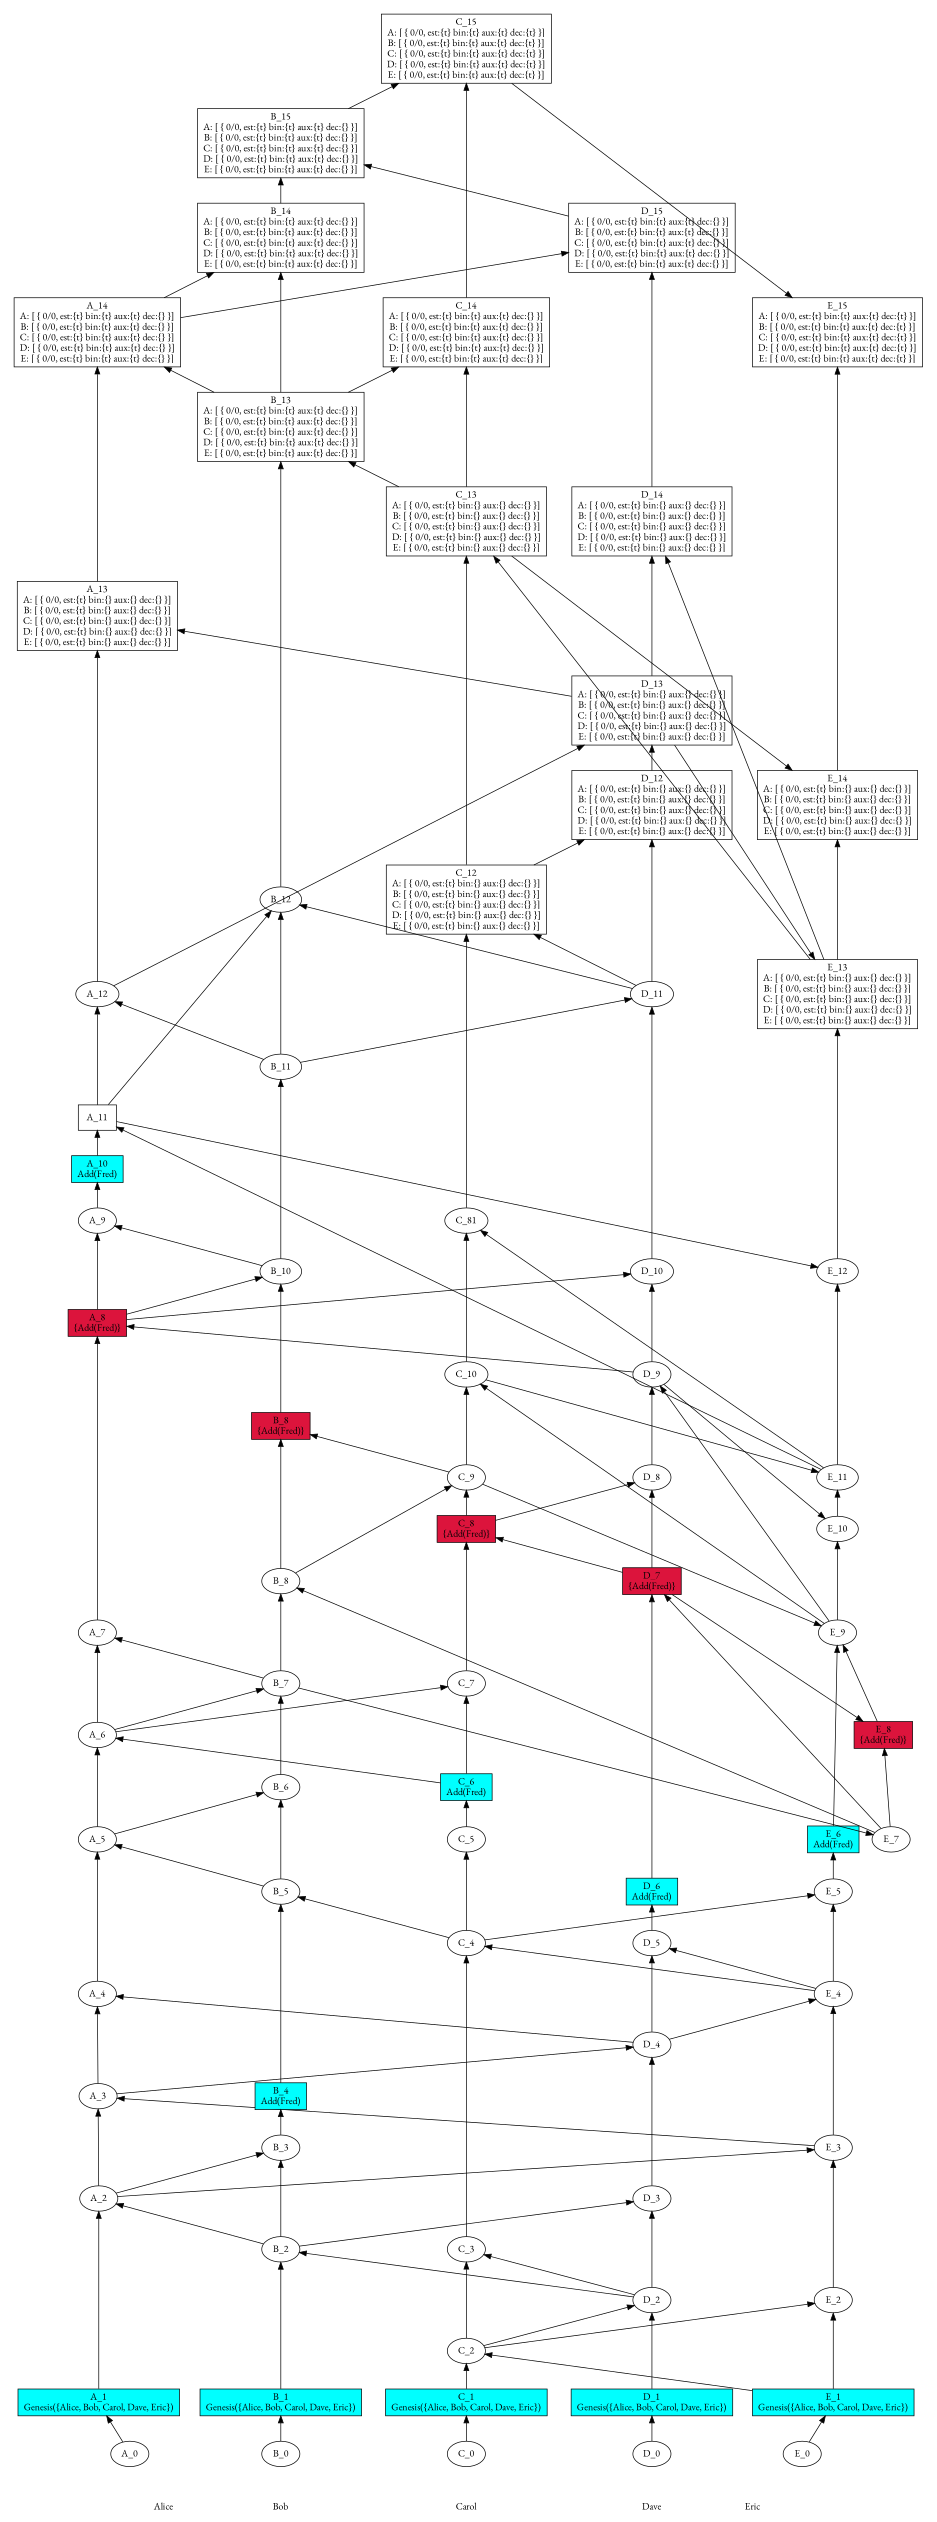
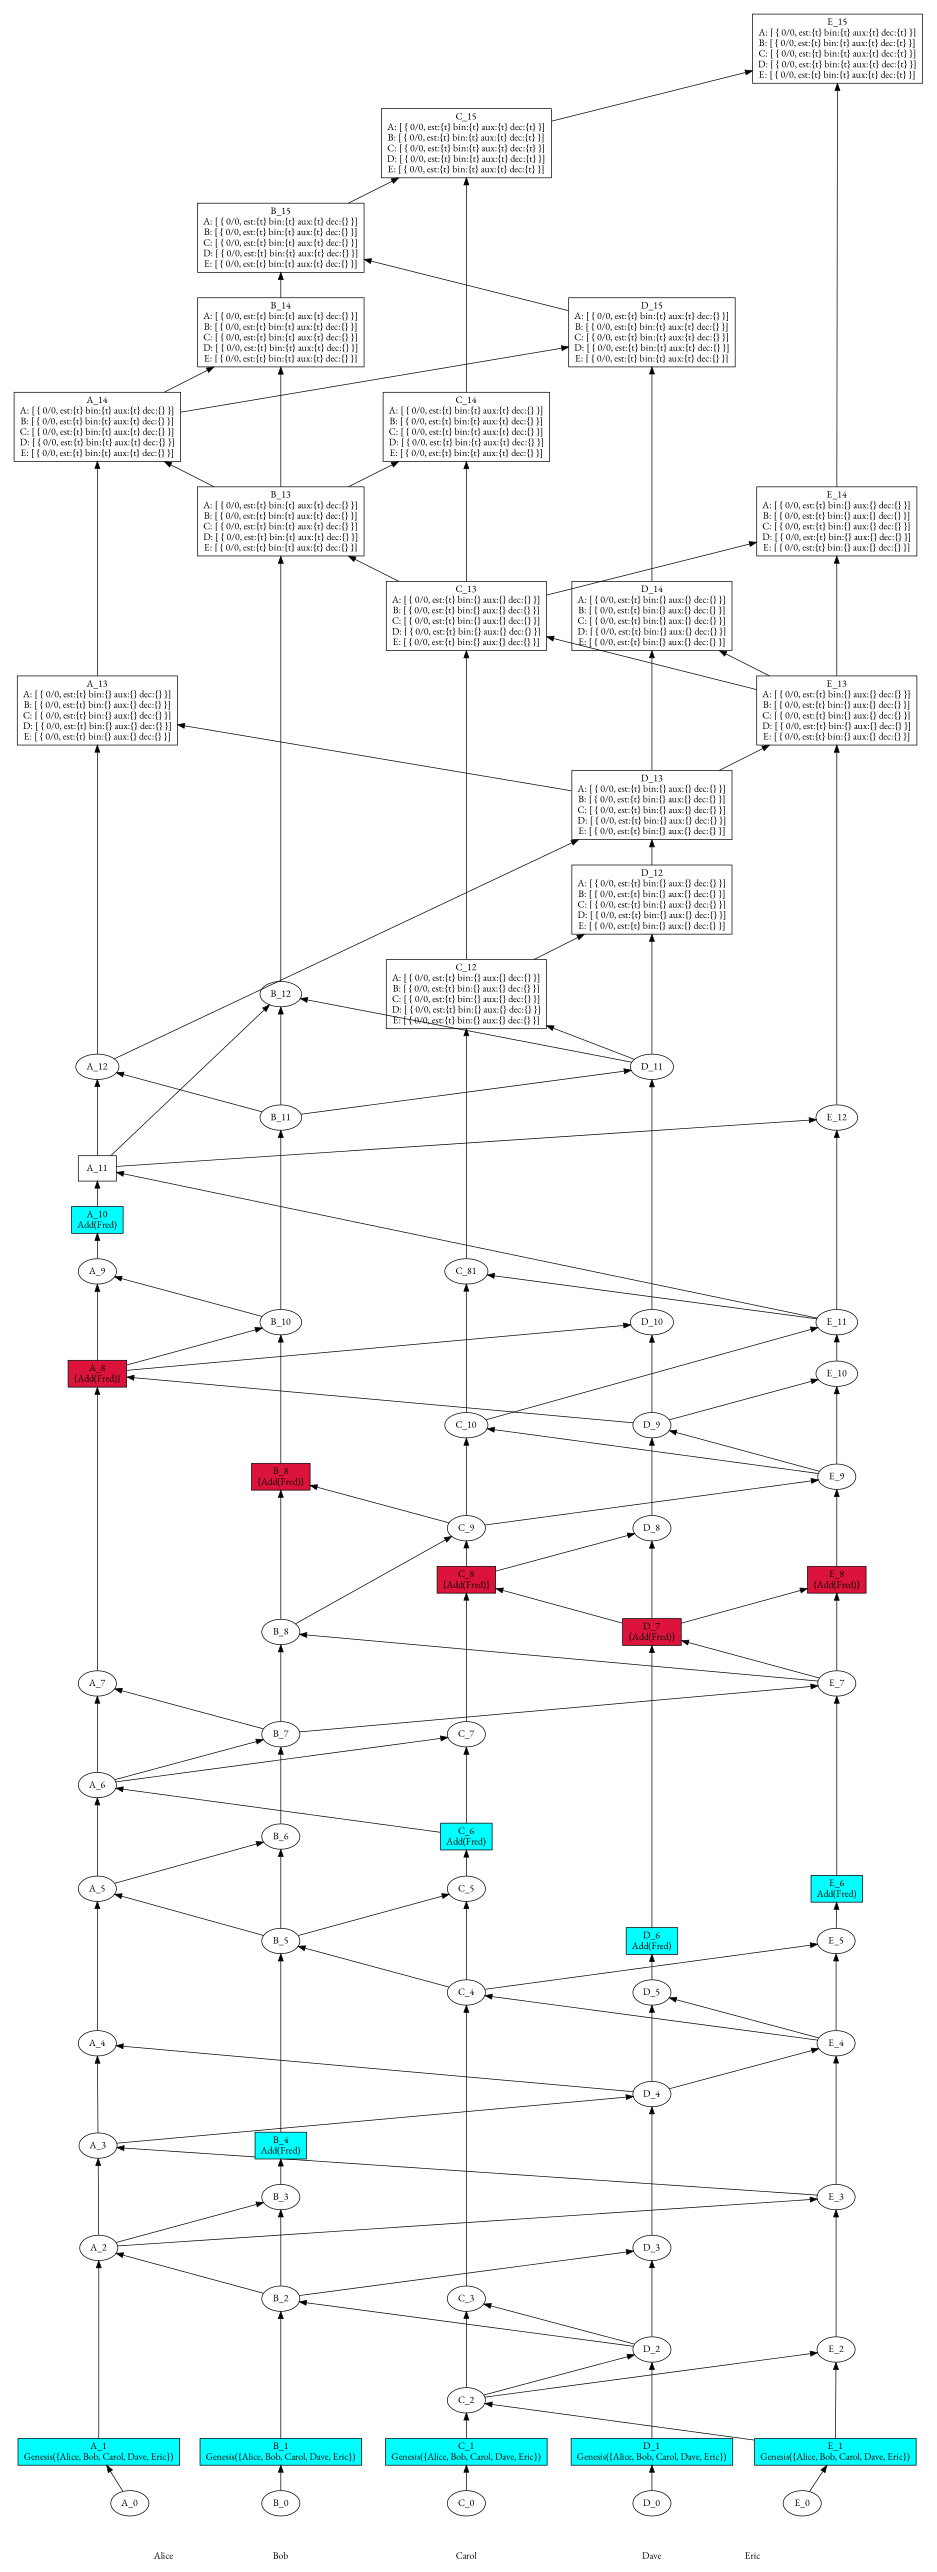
edge "E_6 Add(Fred)" -> "E_9": now "E_6 Add(Fred)" -> "E_7"
edge "B_5" -> "C_5": added
